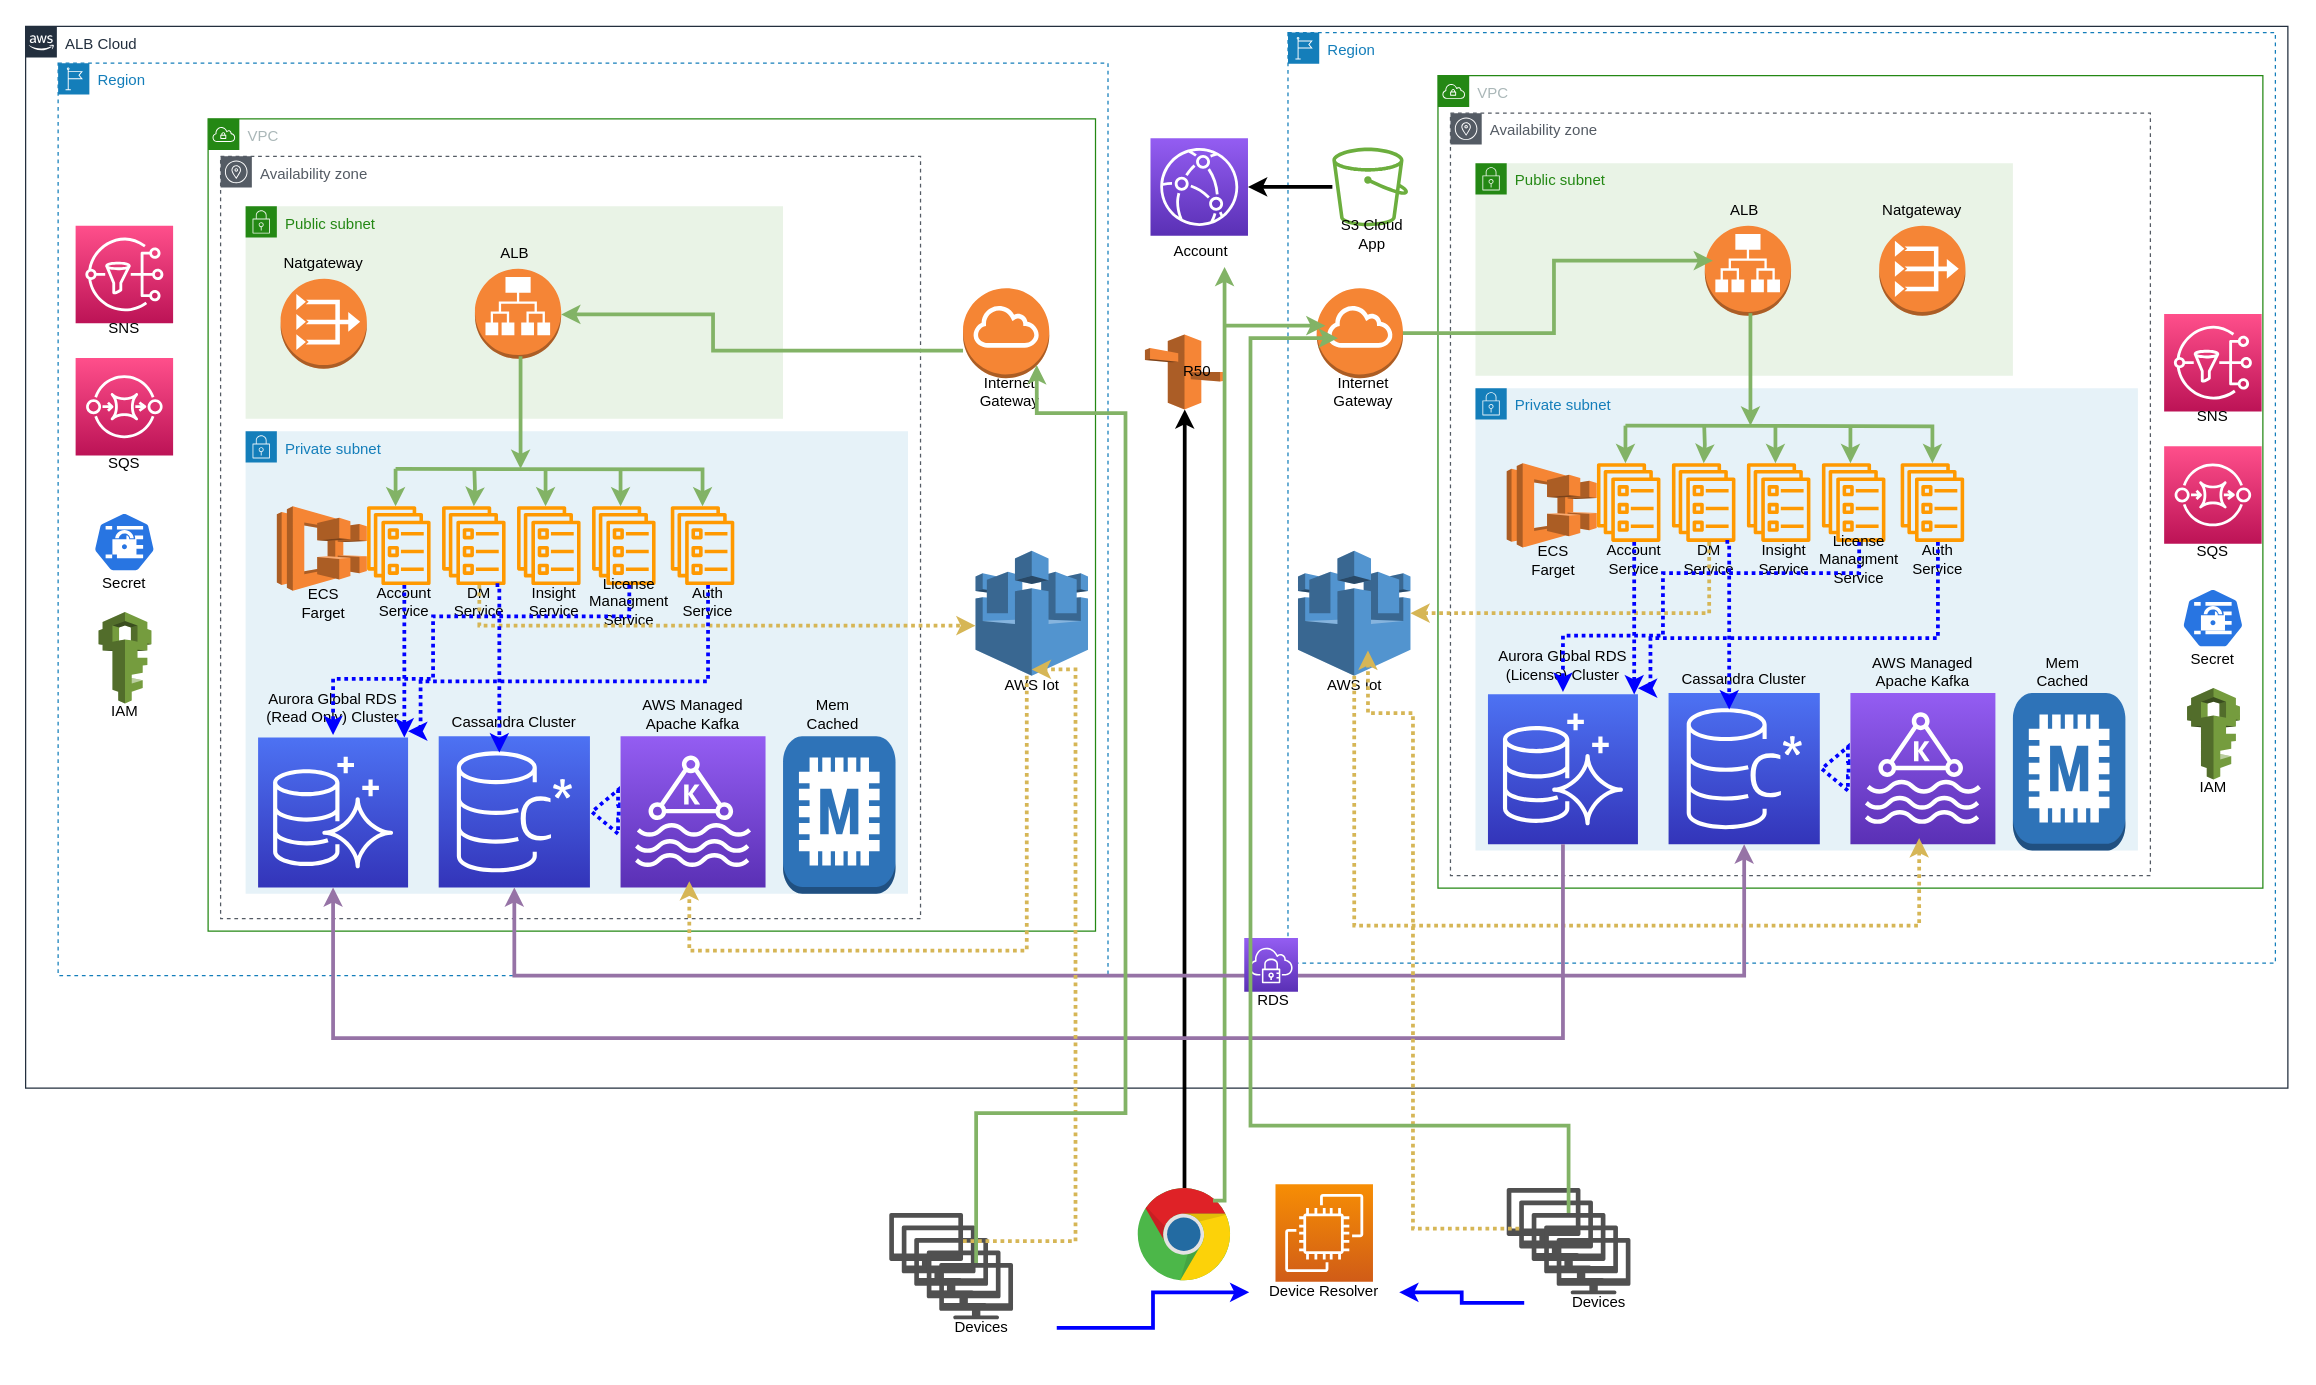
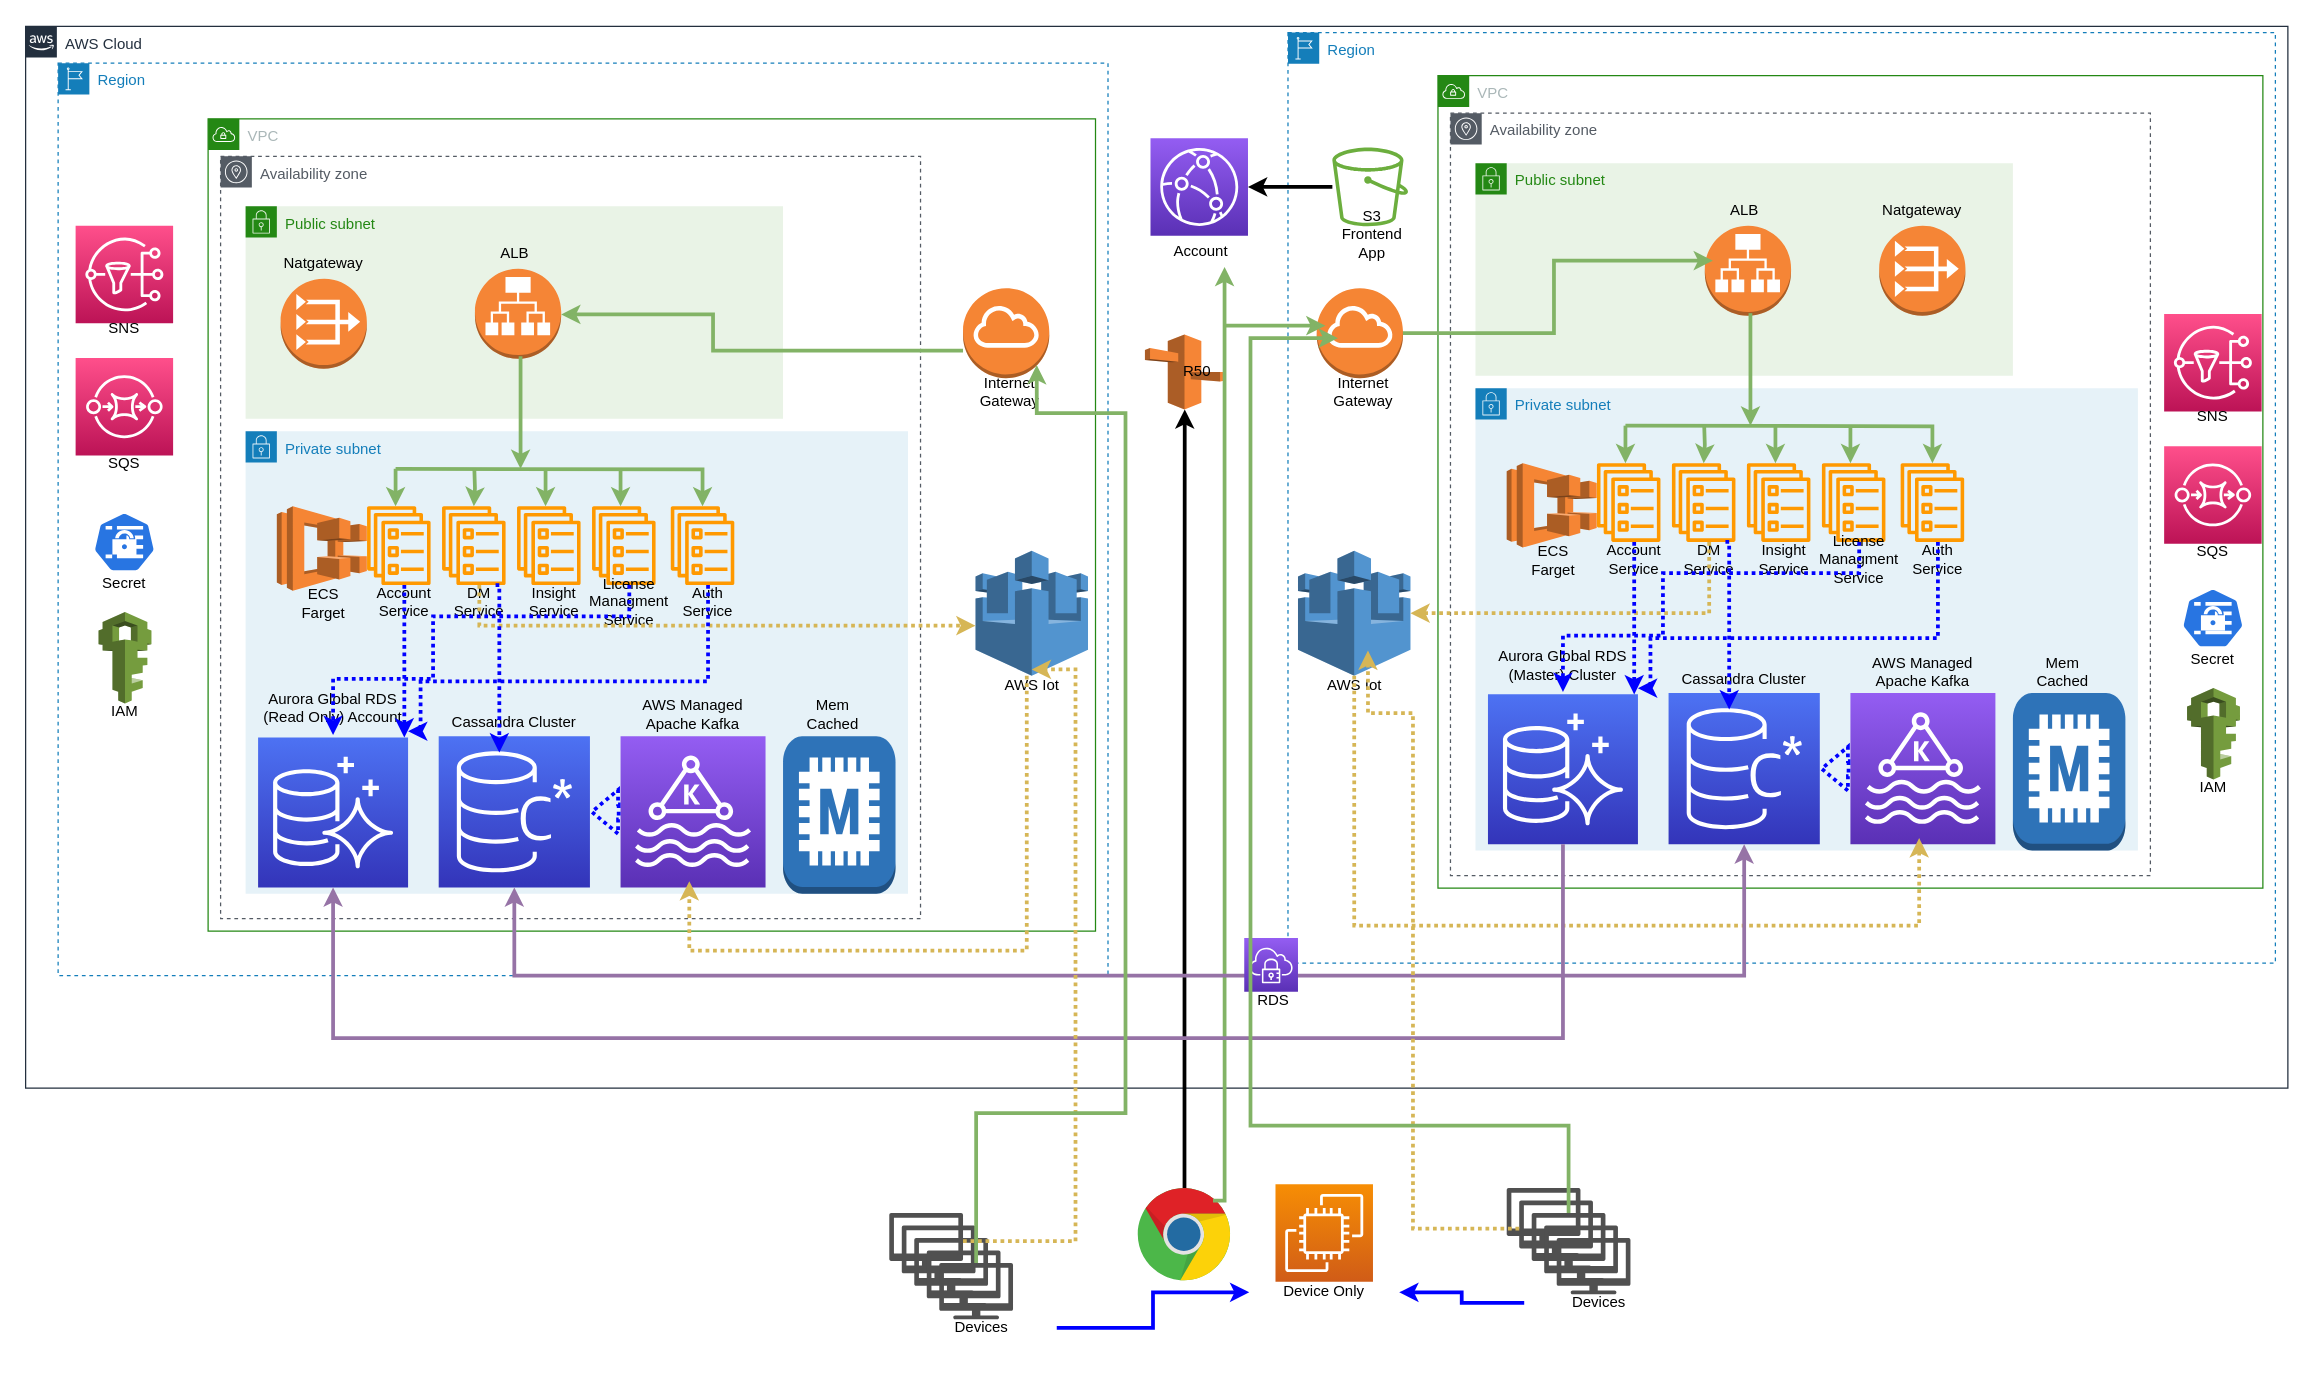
node "ALB Cloud": label "ALB Cloud" -> "AWS Cloud"
node "S3 Cloud App": label "S3 Cloud App" -> "S3 Frontend App"
node "Aurora Global RDS (License) Cluster": label "Aurora Global RDS (License) Cluster" -> "Aurora Global RDS (Master) Cluster"
node "Aurora Global RDS (Read Only) Cluster": label "Aurora Global RDS (Read Only) Cluster" -> "Aurora Global RDS (Read Only) Account"
node "Device Resolver": label "Device Resolver" -> "Device Only"
